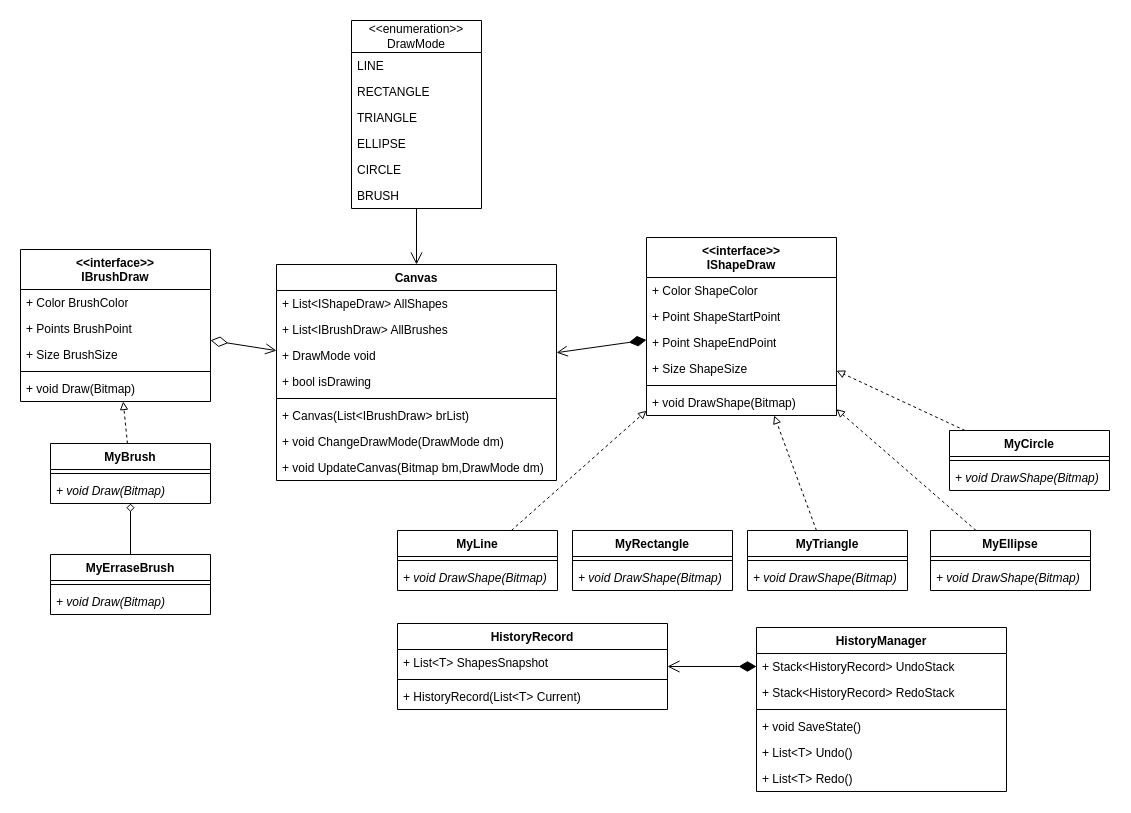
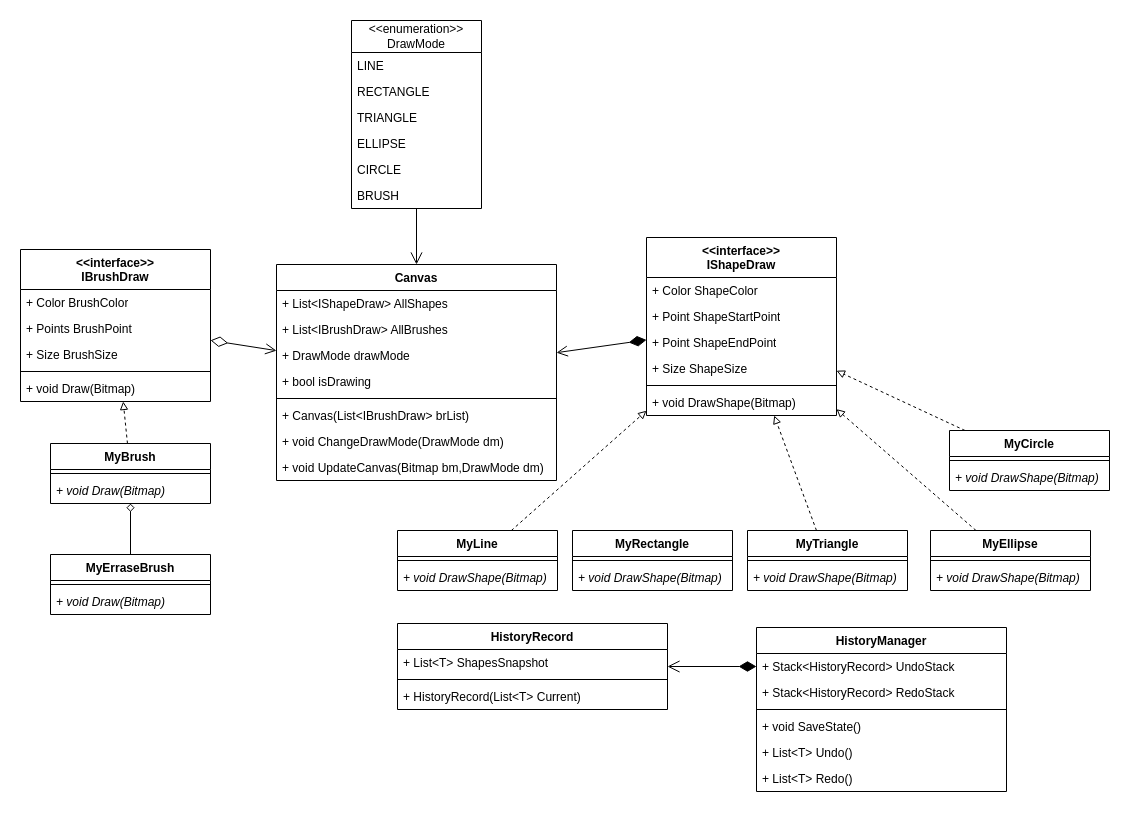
node "+ DrawMode void": label "+ DrawMode void" -> "+ DrawMode drawMode"
